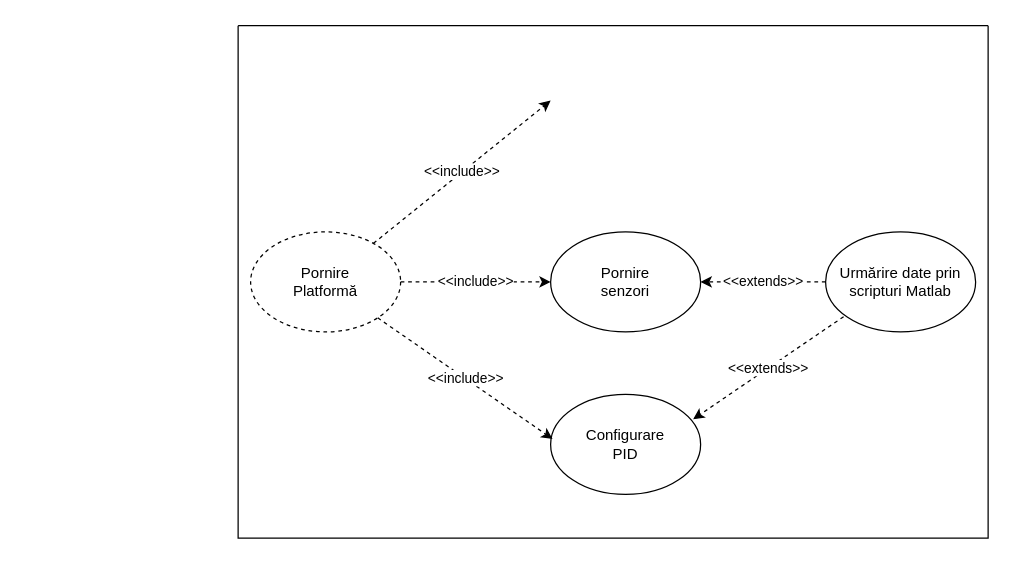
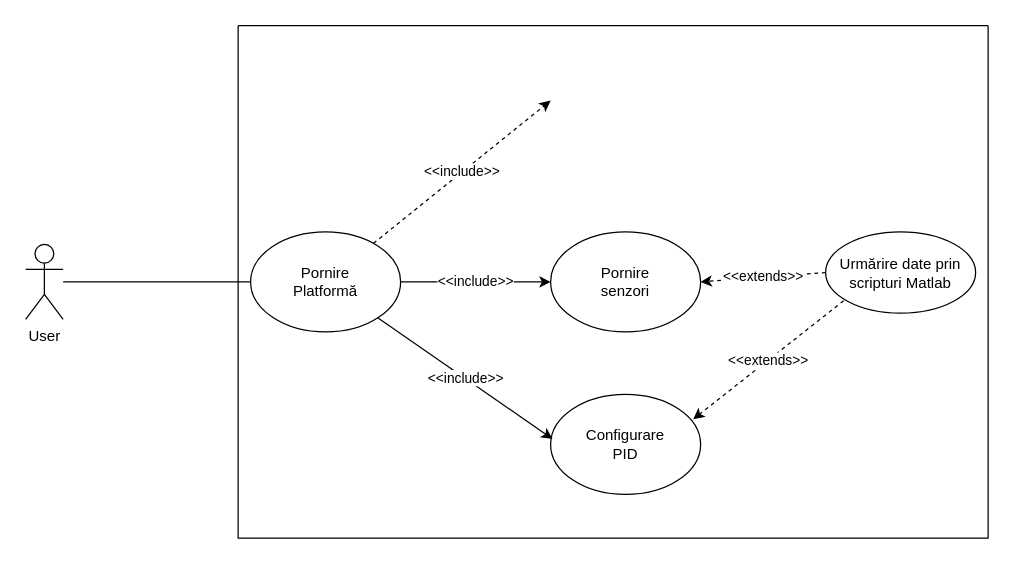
node "User": added
edge "User" -- "Pornire Platformă": added
node "Pornire Platformă": style dashed -> solid
edge "Pornire Platformă" -> "Pornire senzori": style dashed -> solid
node "Urmărire date prin scripturi Matlab": size 150x100 -> 150x81
edge "Pornire Platformă" -> "Configurare PID": style dashed -> solid
